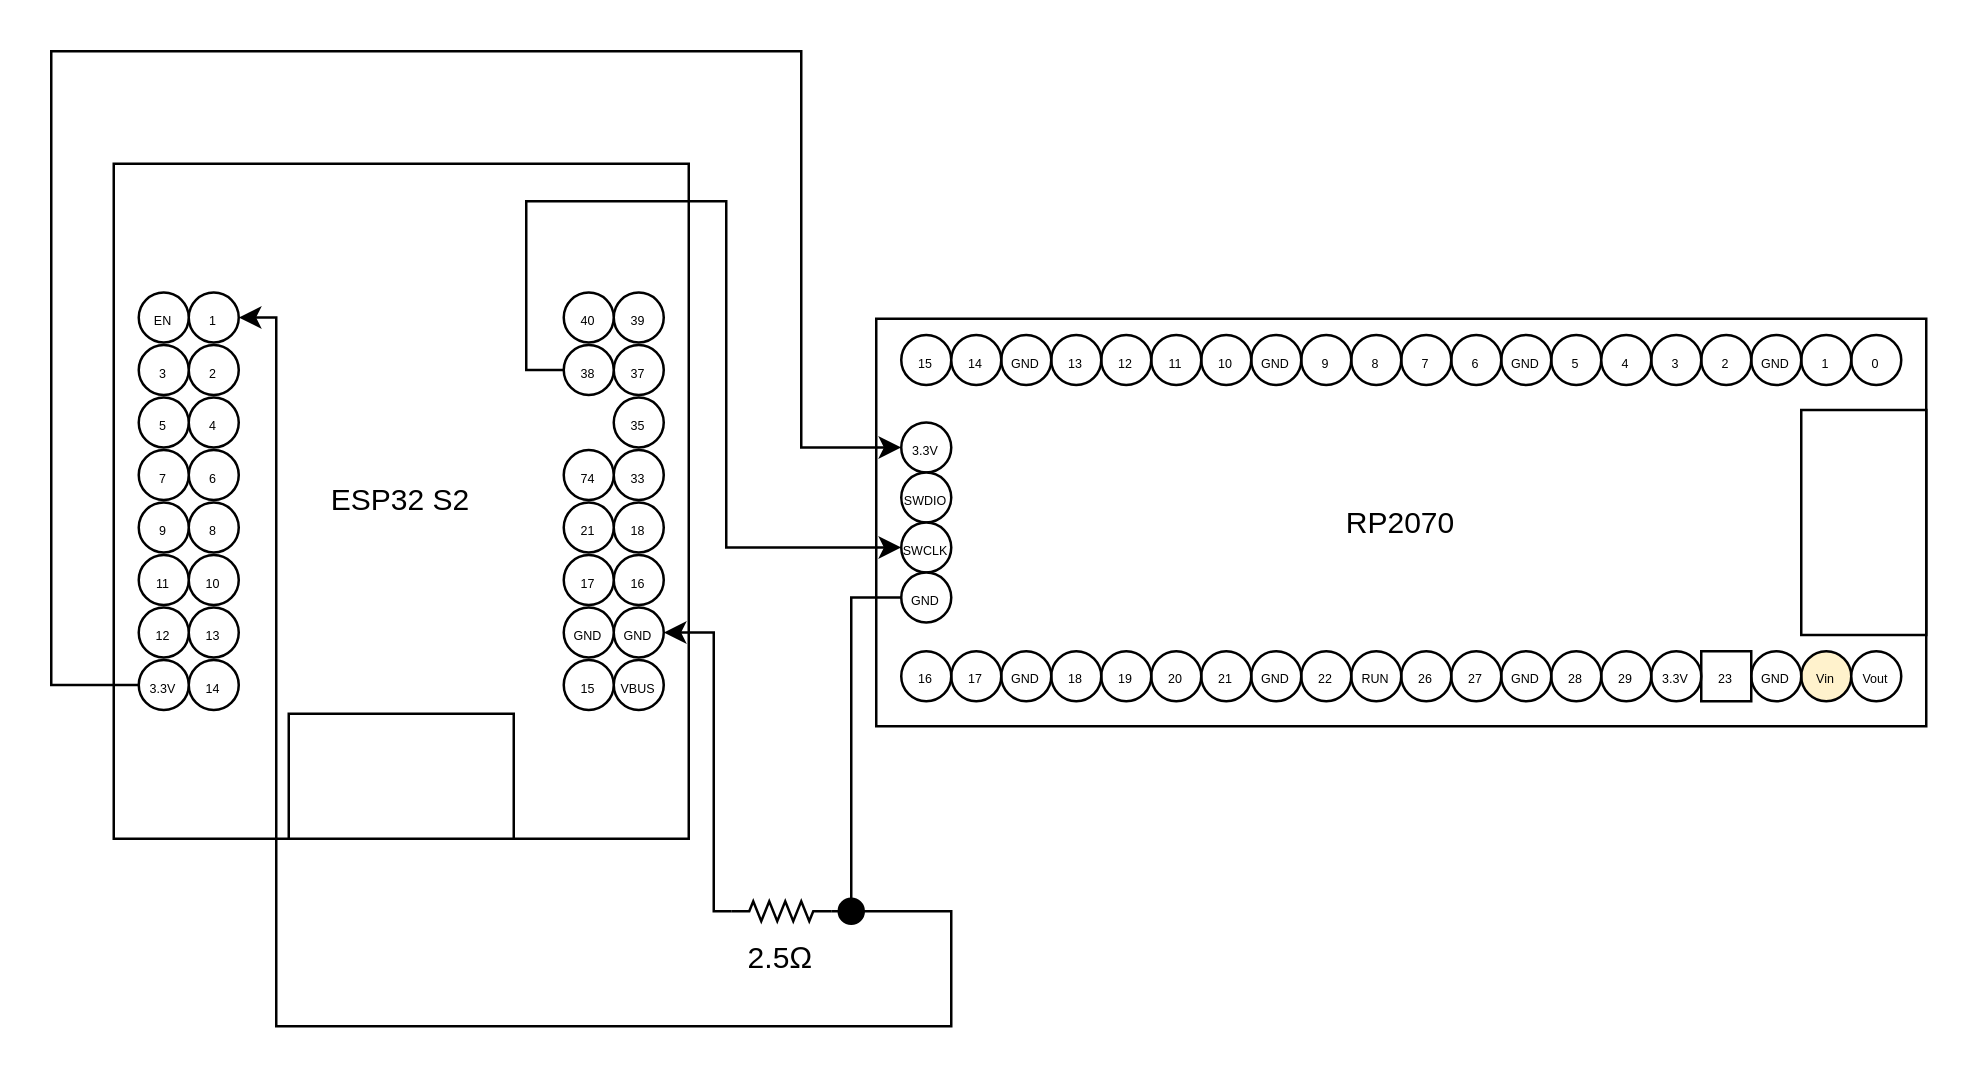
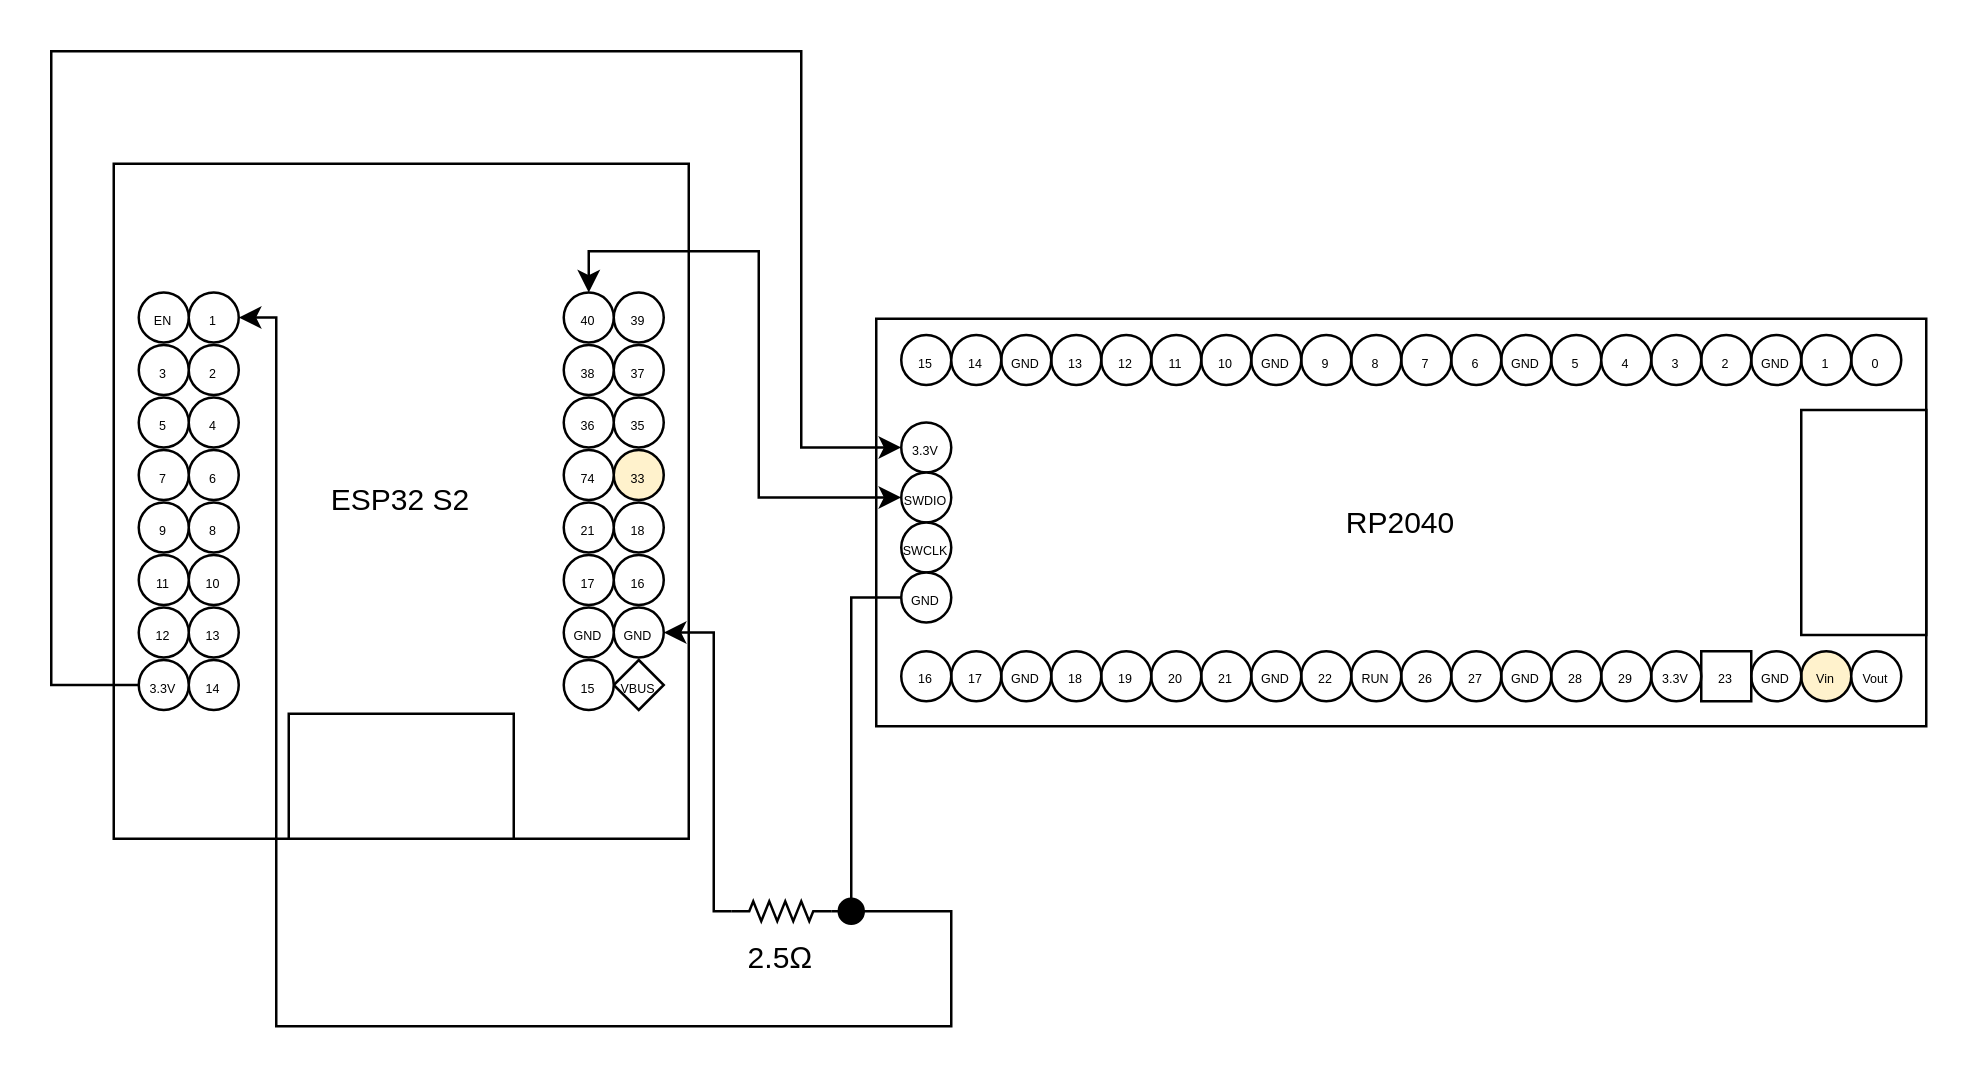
edge "38" -> "SWCLK": removed
node "36": added
edge "40" -- "SWDIO": added
node "33": fillcolor #ffffff -> #fff2cc
node "RP2070": label "RP2070" -> "RP2040"
node "VBUS": shape ellipse -> diamond
